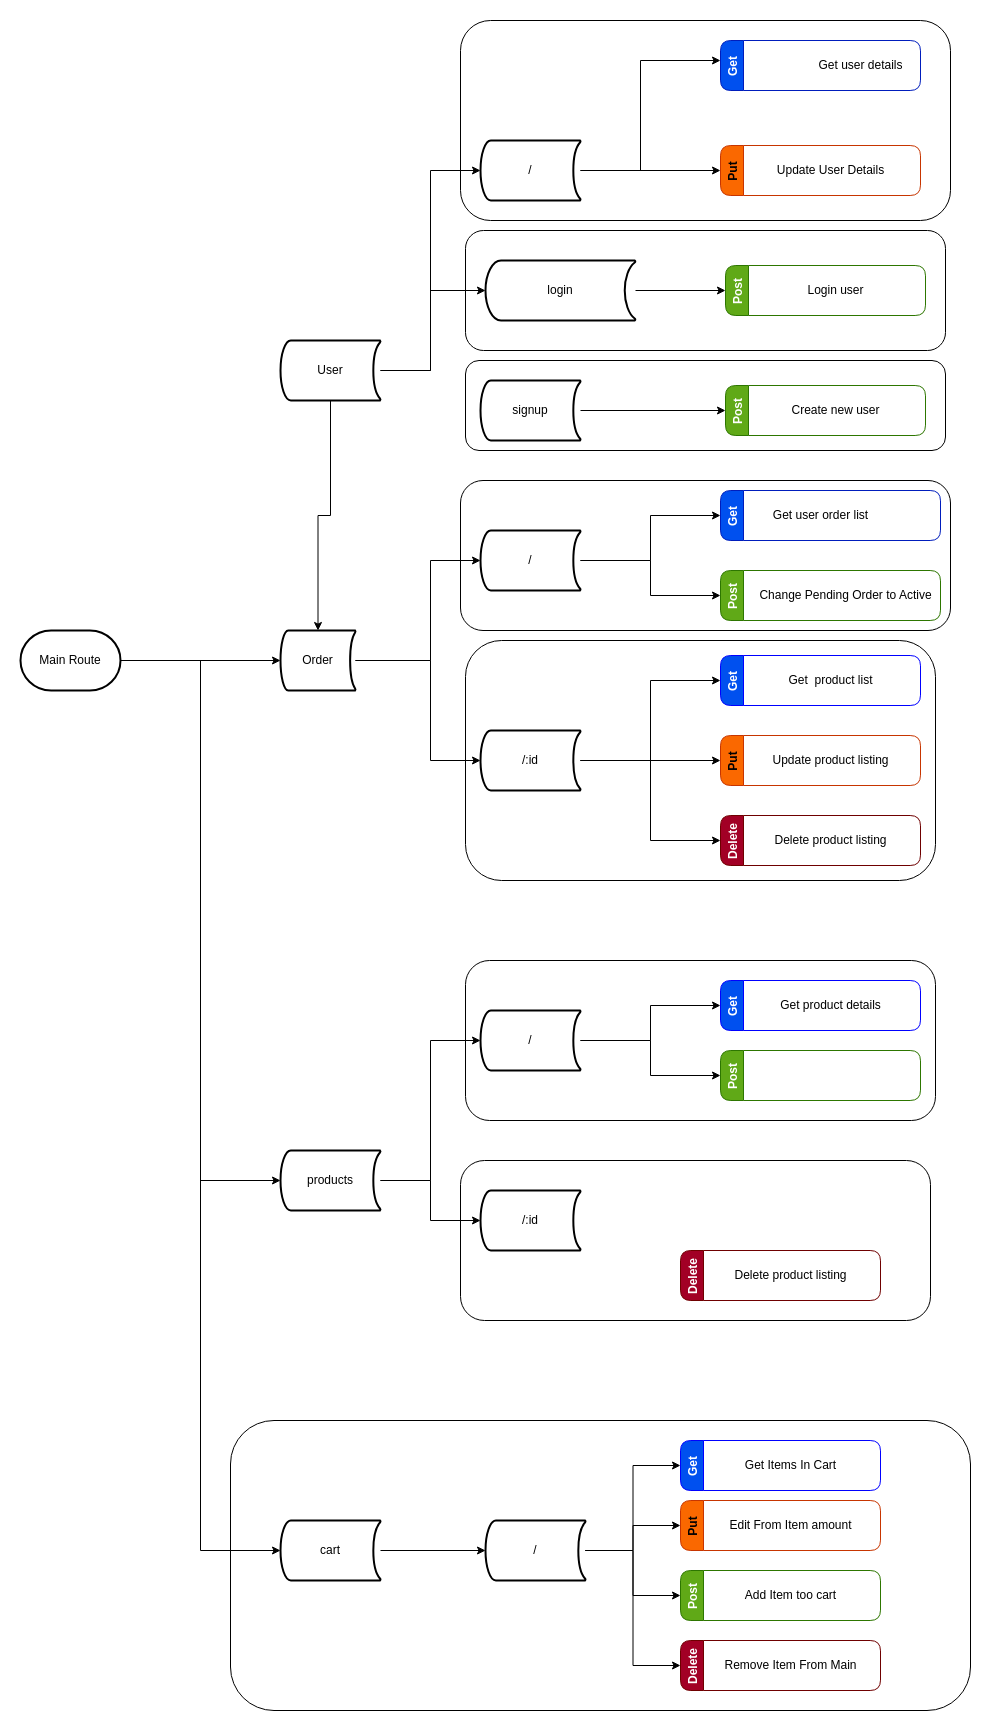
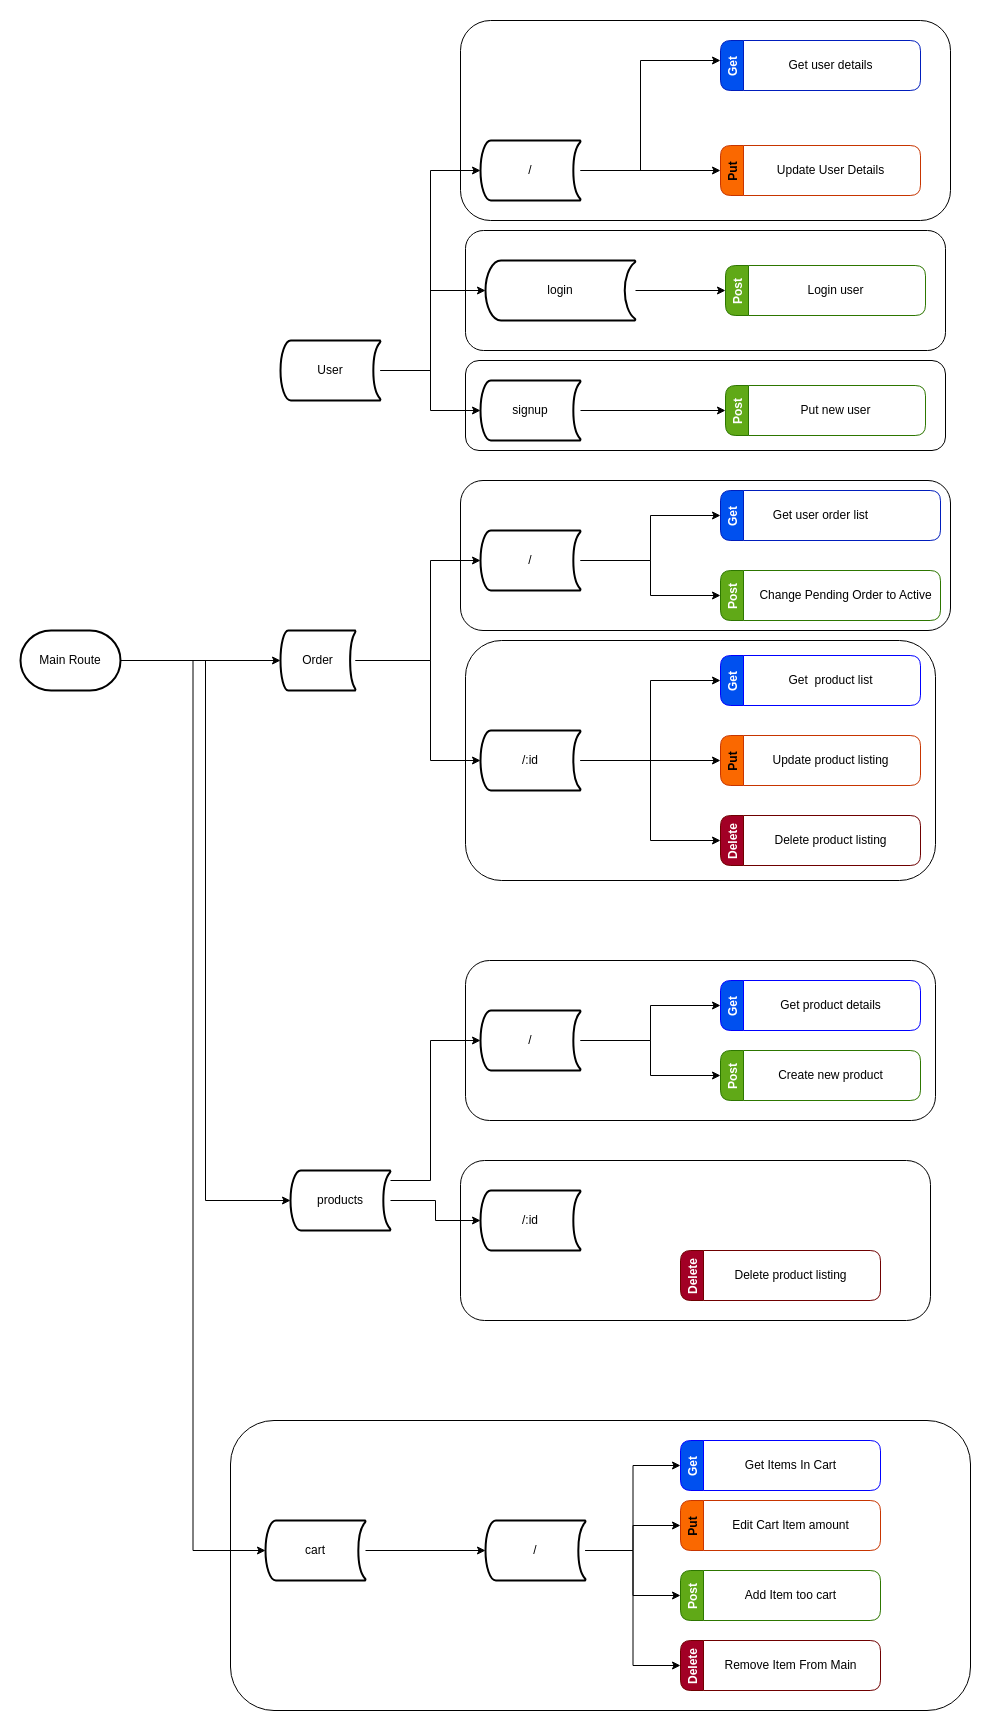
node "Get user details": moved (861, 66) -> (831, 66)
node "Create new user": label "Create new user" -> "Put new user"
edge "User" -> "Order": now "User" -> "signup"
node "Create new product": added
node "products": moved (331, 1181) -> (341, 1201)
node "Edit From Item amount": label "Edit From Item amount" -> "Edit Cart Item amount"
node "cart": moved (331, 1551) -> (316, 1551)
